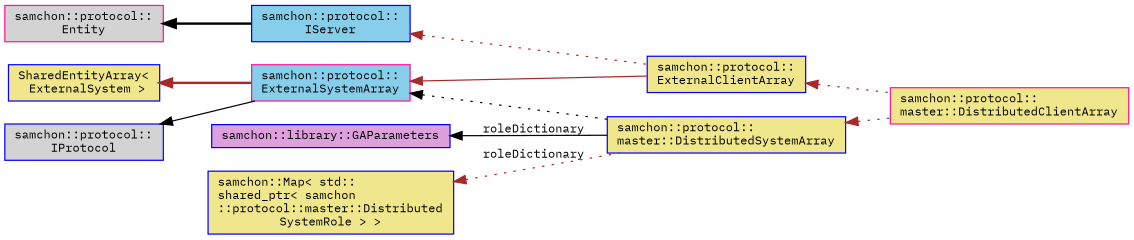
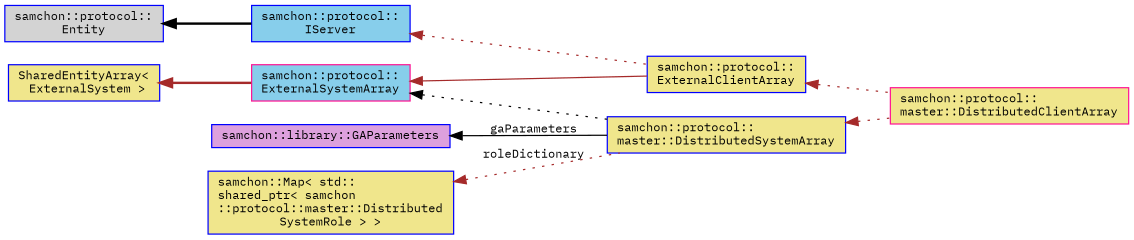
node "samchon::protocol:: Entity": color deeppink -> blue
edge "samchon::protocol:: master::DistributedSystemArray" -> "samchon::library::GAParameters": label " roleDictionary" -> " gaParameters"
node "samchon::protocol:: IProtocol": removed
